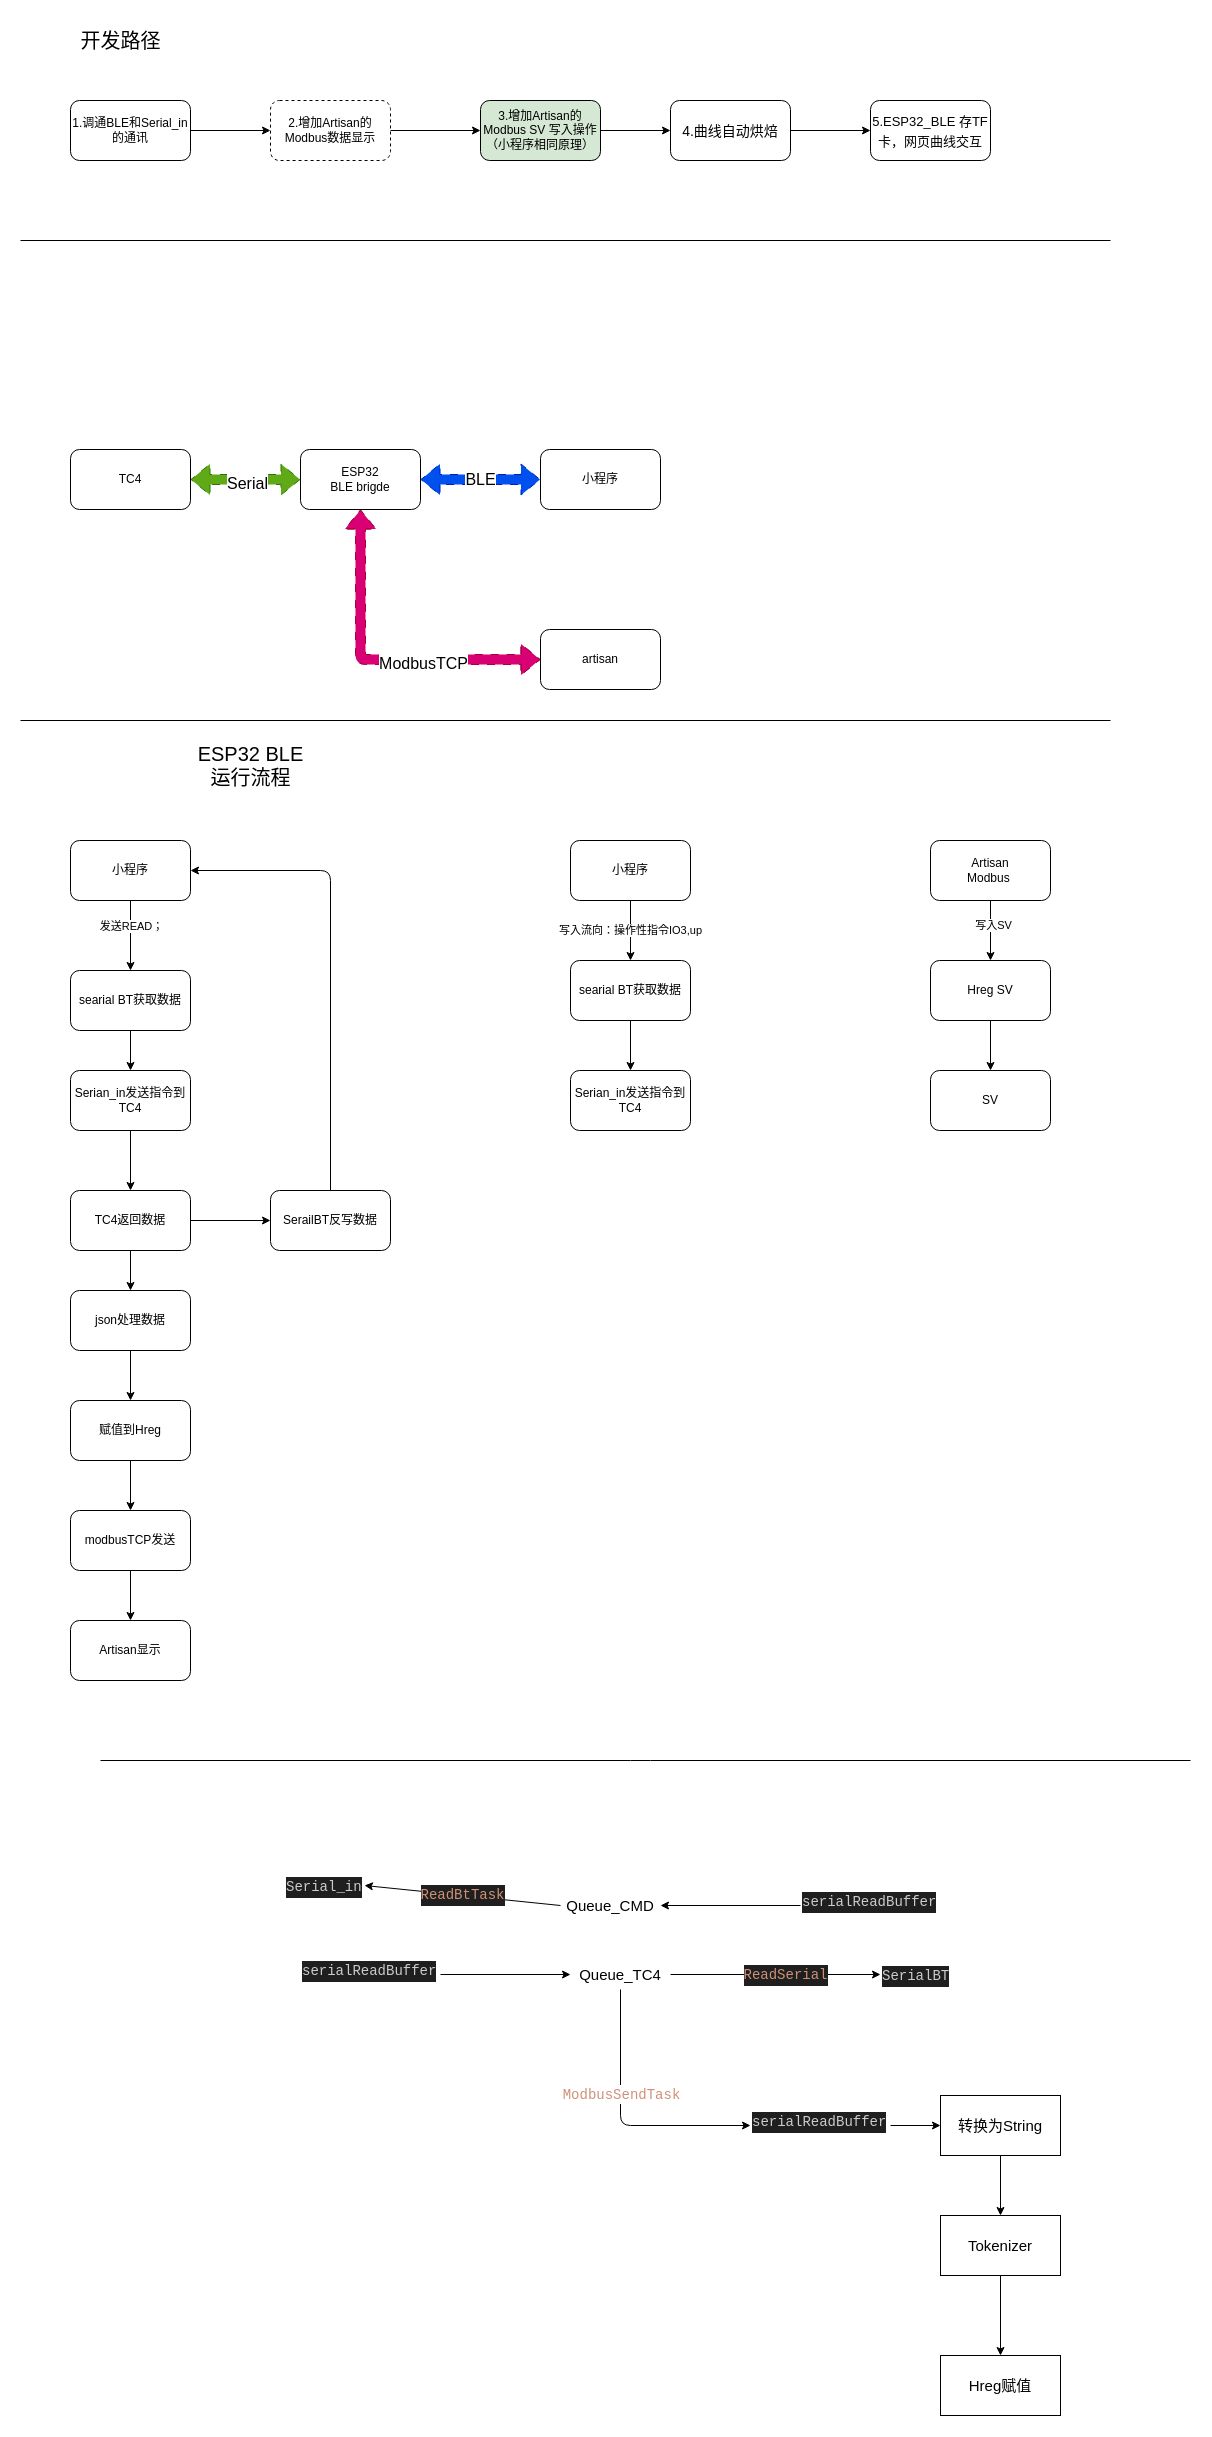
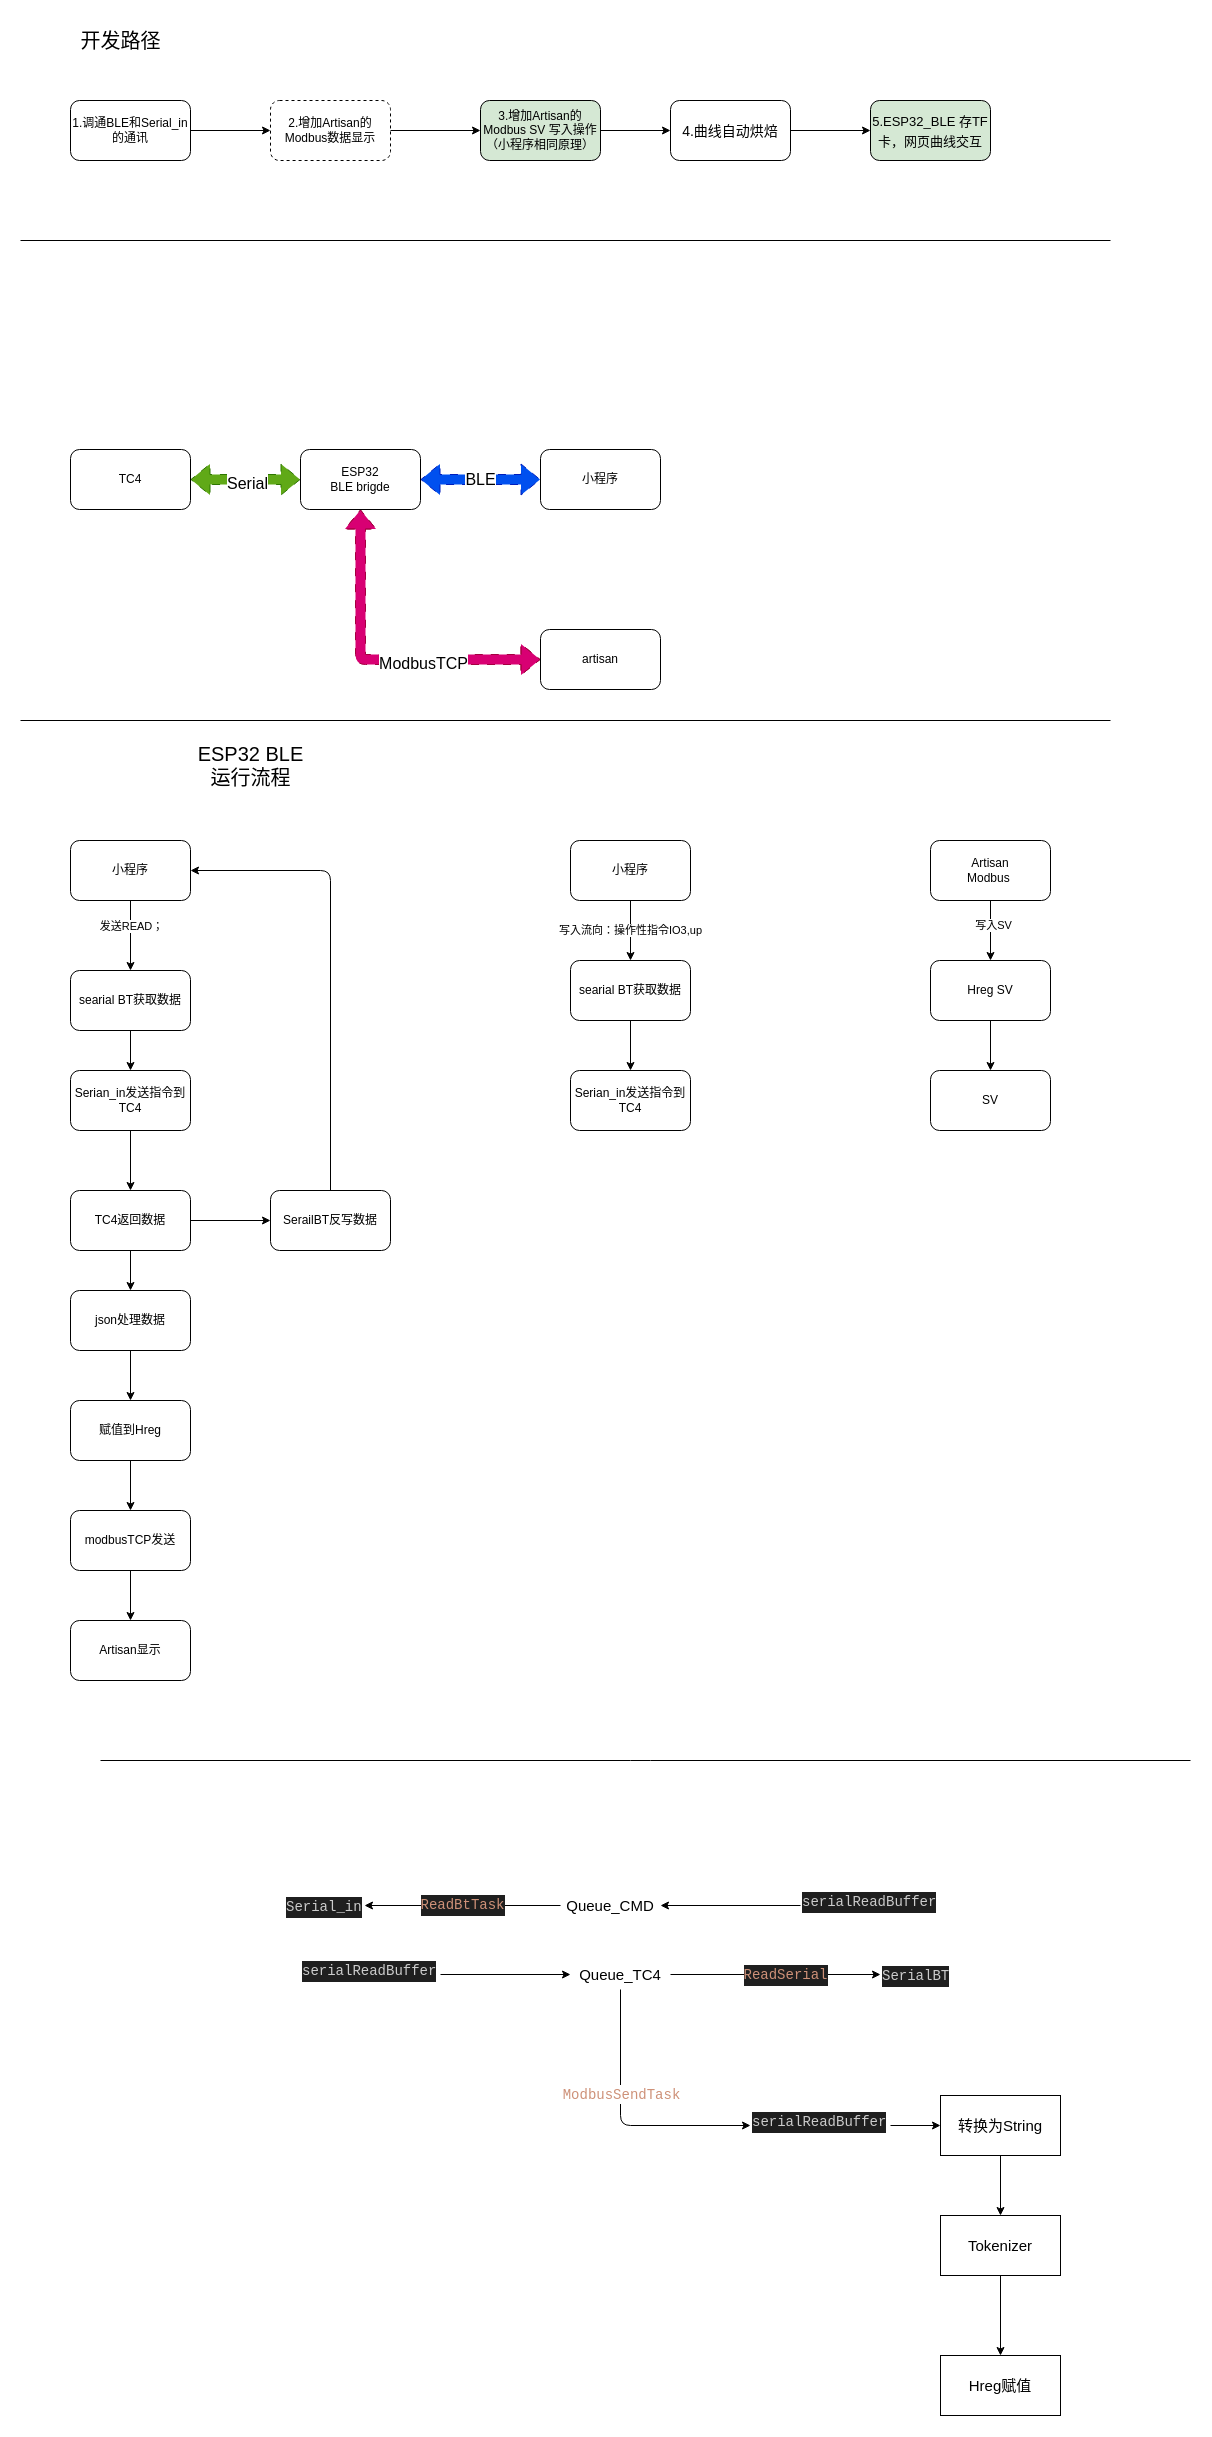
node "5.ESP32_BLE 存TF卡，网页曲线交互": fillcolor #ffffff -> #d5e8d4
node "Serial_in": moved (325, 1886) -> (325, 1906)
